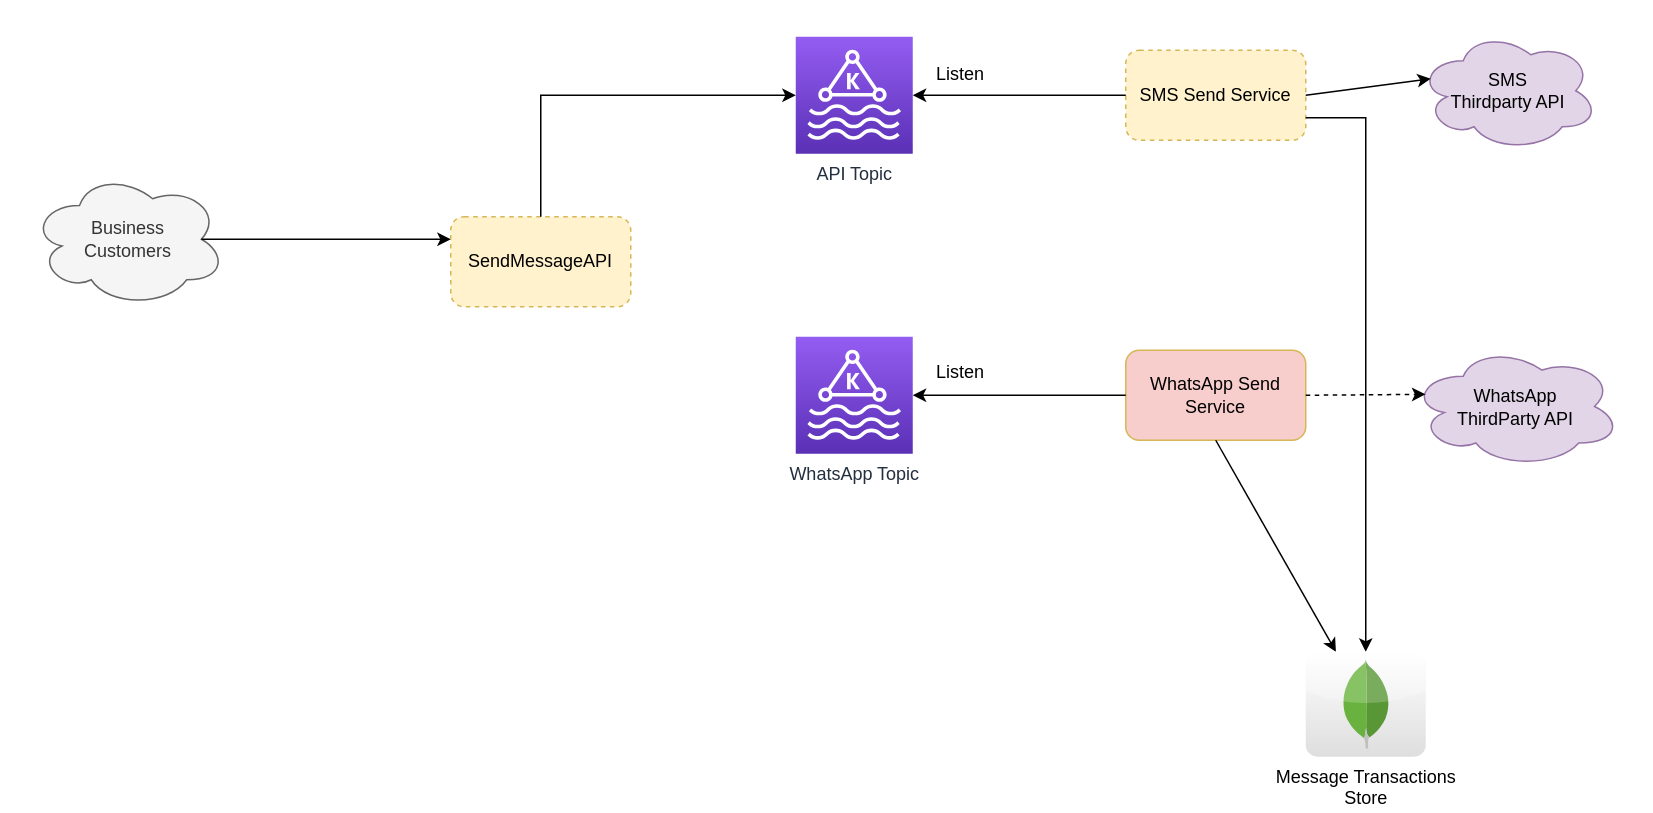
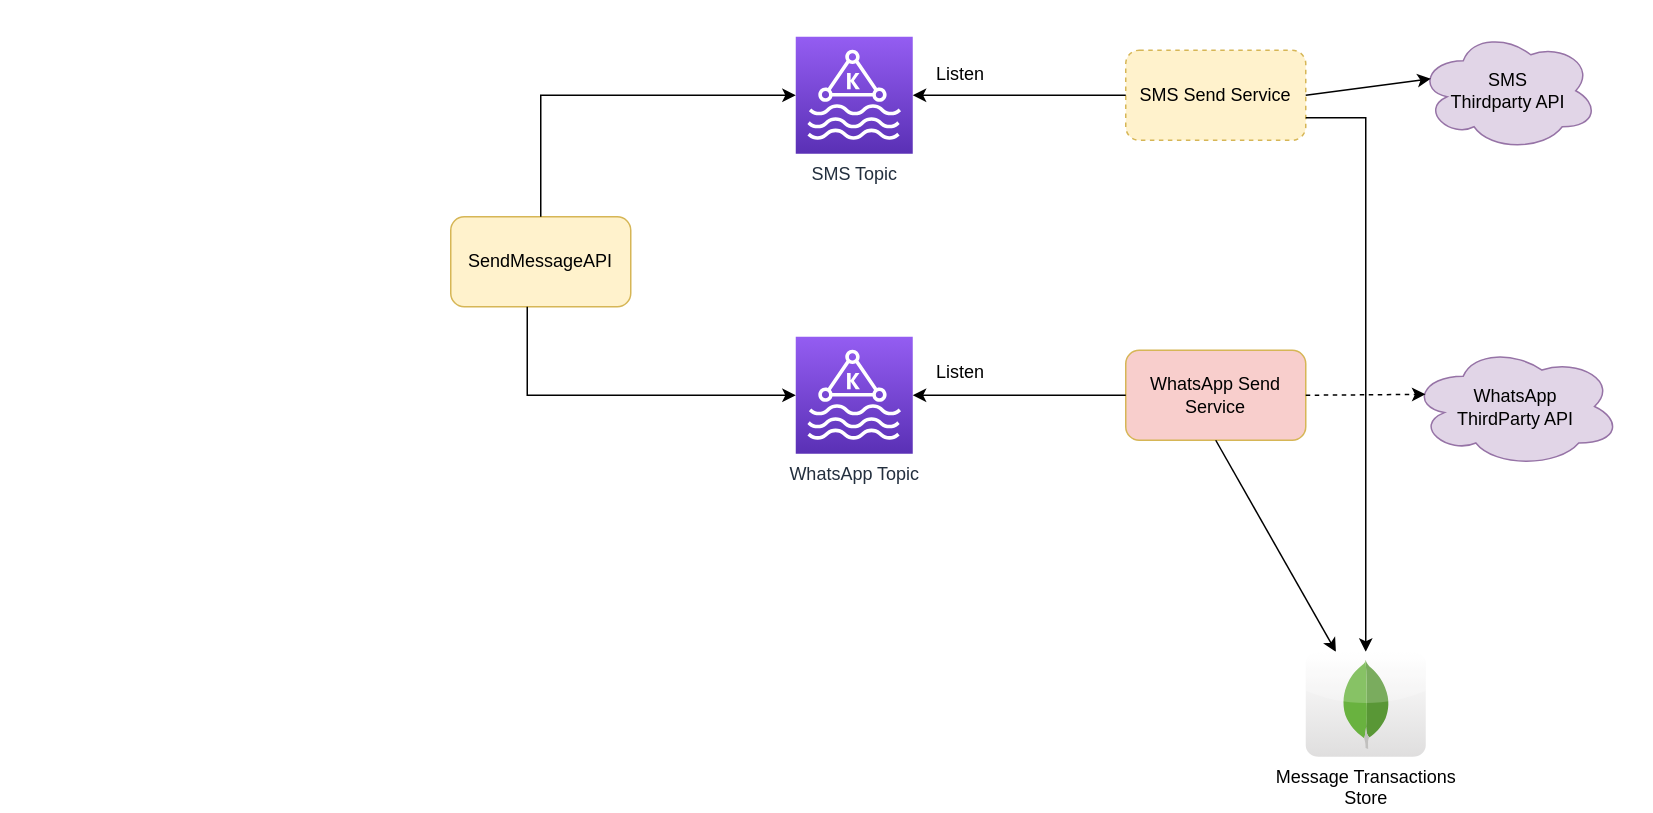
node "API Topic": label "API Topic" -> "SMS Topic"
node "Business Customers": removed
edge "Business Customers" -> "SendMessageAPI": removed
node "SendMessageAPI": style dashed -> solid
edge "SendMessageAPI" -> "WhatsApp Topic": added
